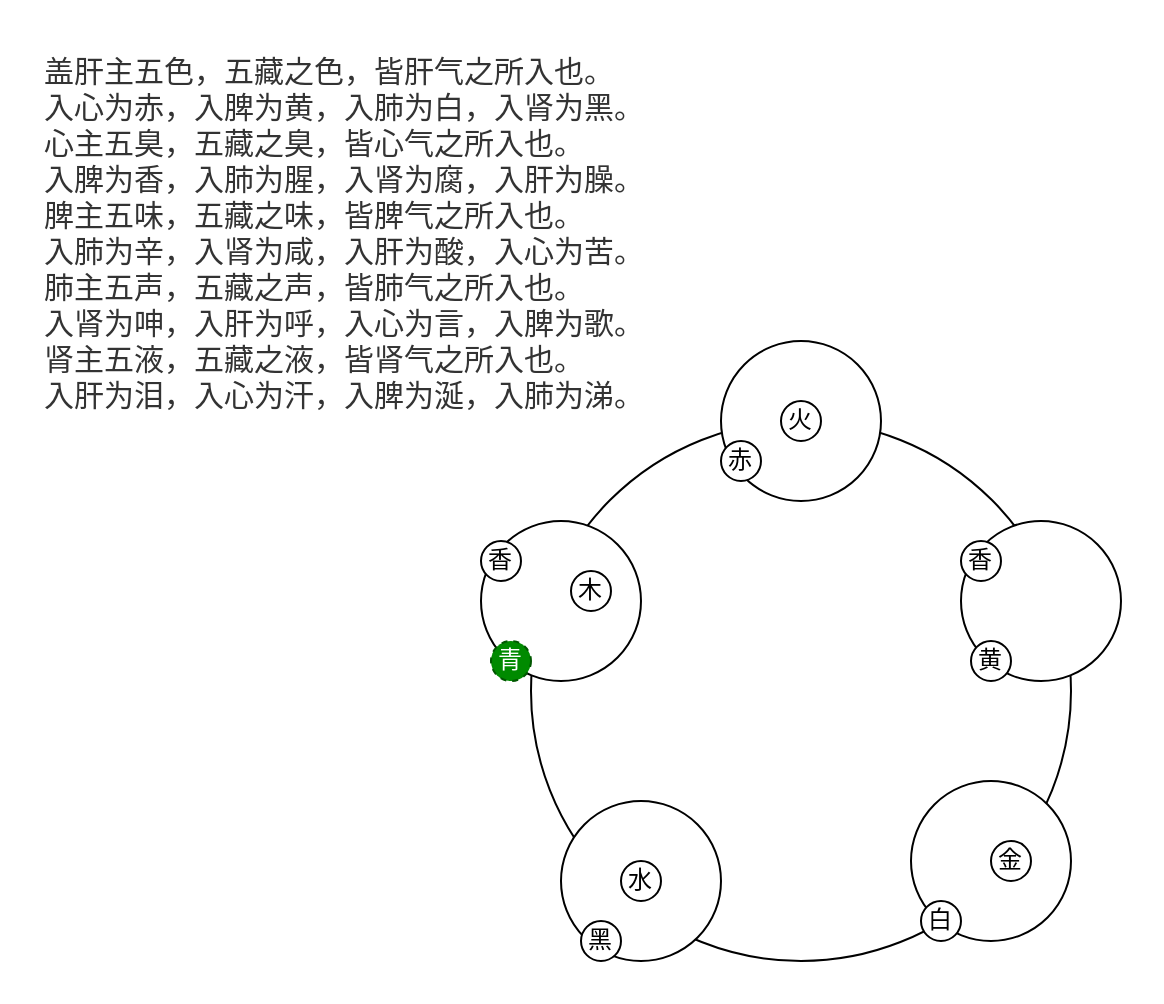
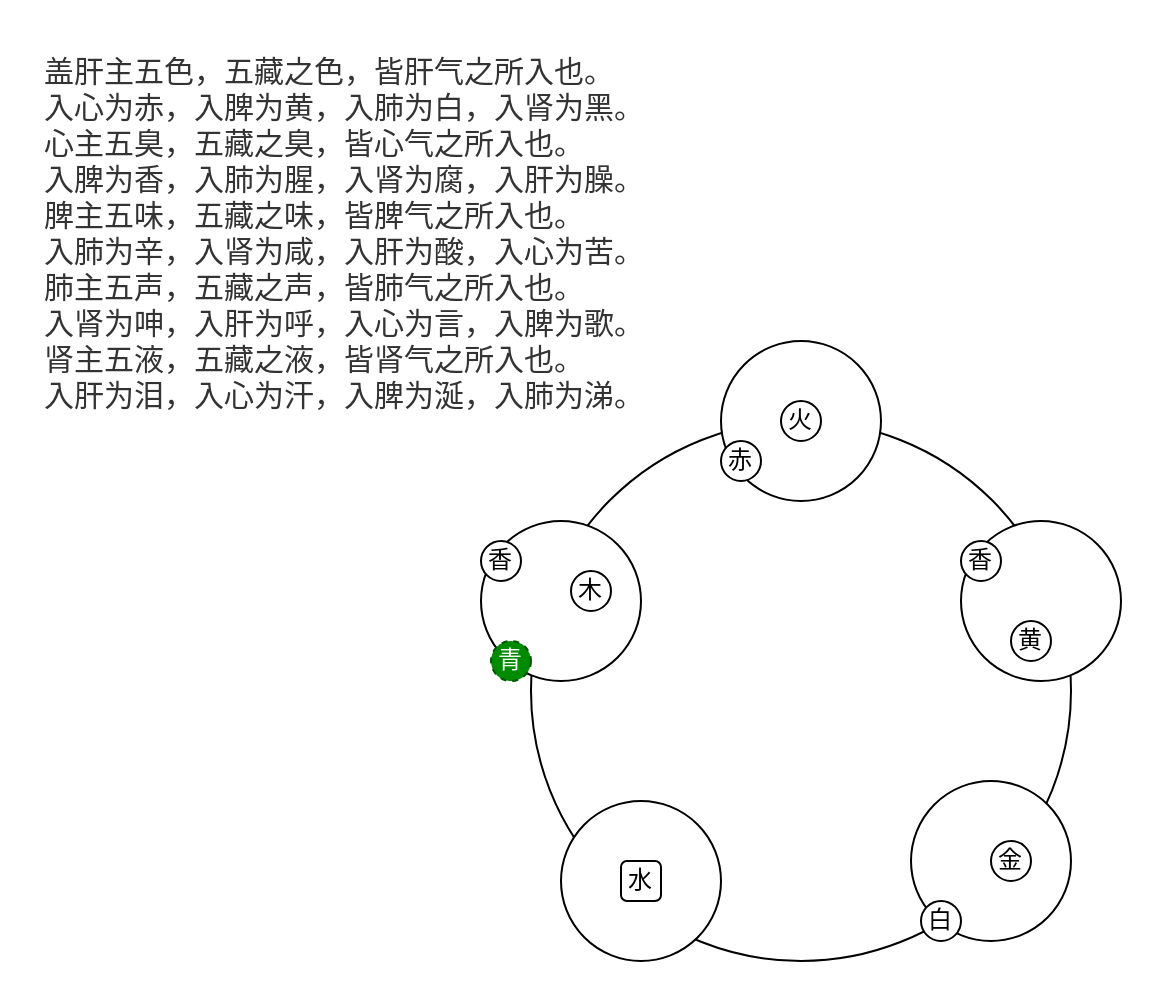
node "黄": moved (991, 661) -> (1031, 641)
node "水": shape ellipse -> rounded rectangle
node "黑": removed
